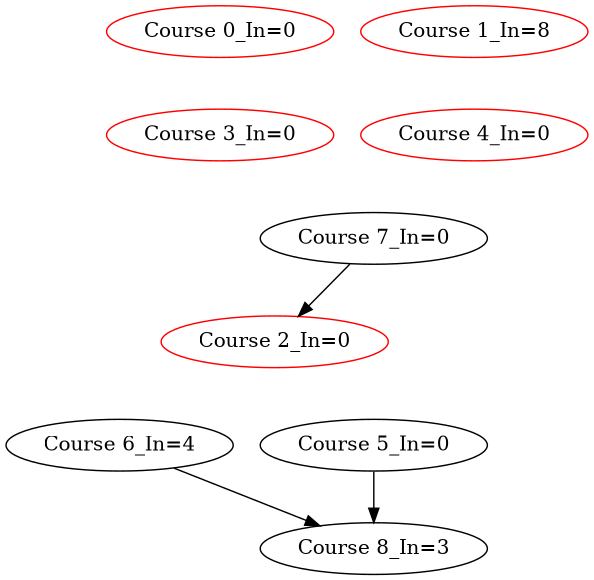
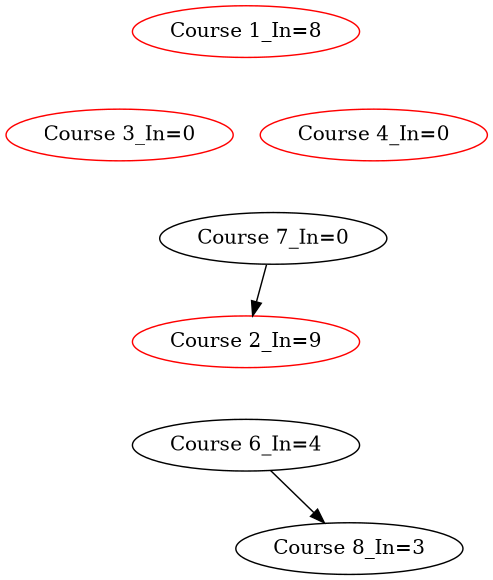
node "Course 0_In=0": removed
node "Course 2_In=0": label "Course 2_In=0" -> "Course 2_In=9"
node "Course 5_In=0": removed
